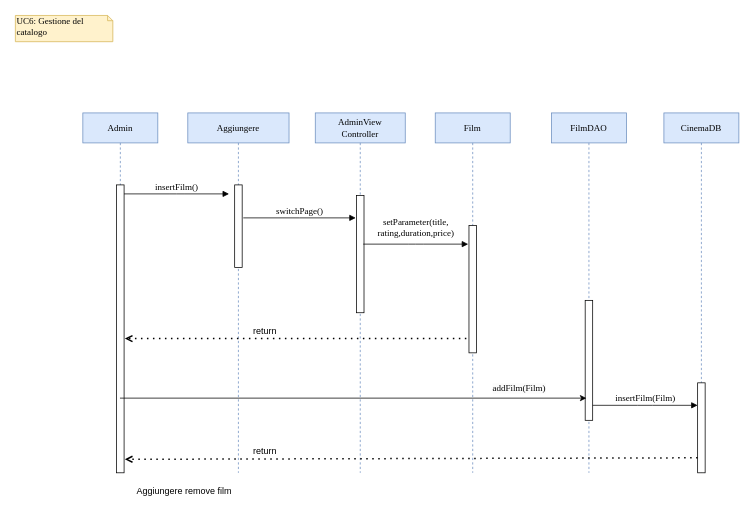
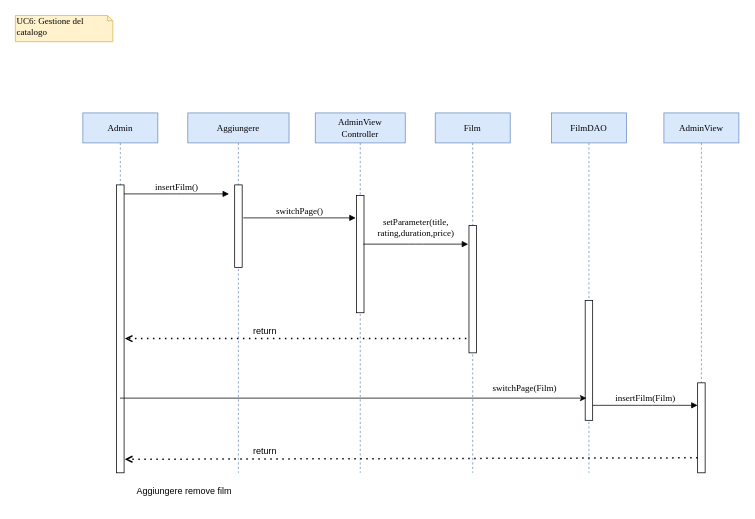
node "CinemaDB": label "CinemaDB" -> "AdminView"
node "addFilm(Film)": label "addFilm(Film)" -> "switchPage(Film)"
